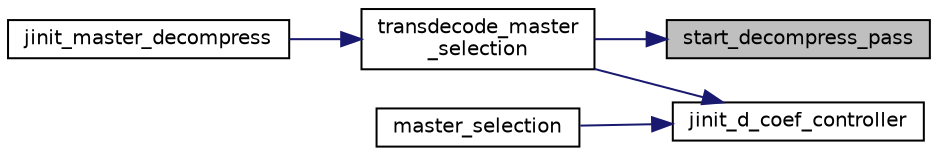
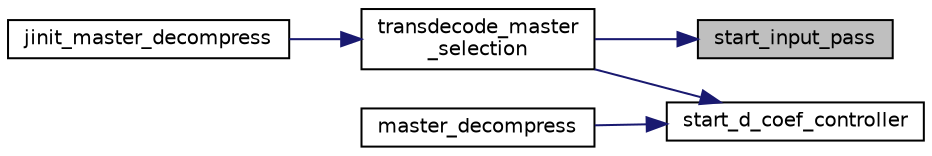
node "start_decompress_pass": label "start_decompress_pass" -> "start_input_pass"
node "jinit_d_coef_controller": label "jinit_d_coef_controller" -> "start_d_coef_controller"
node "master_selection": label "master_selection" -> "master_decompress"
